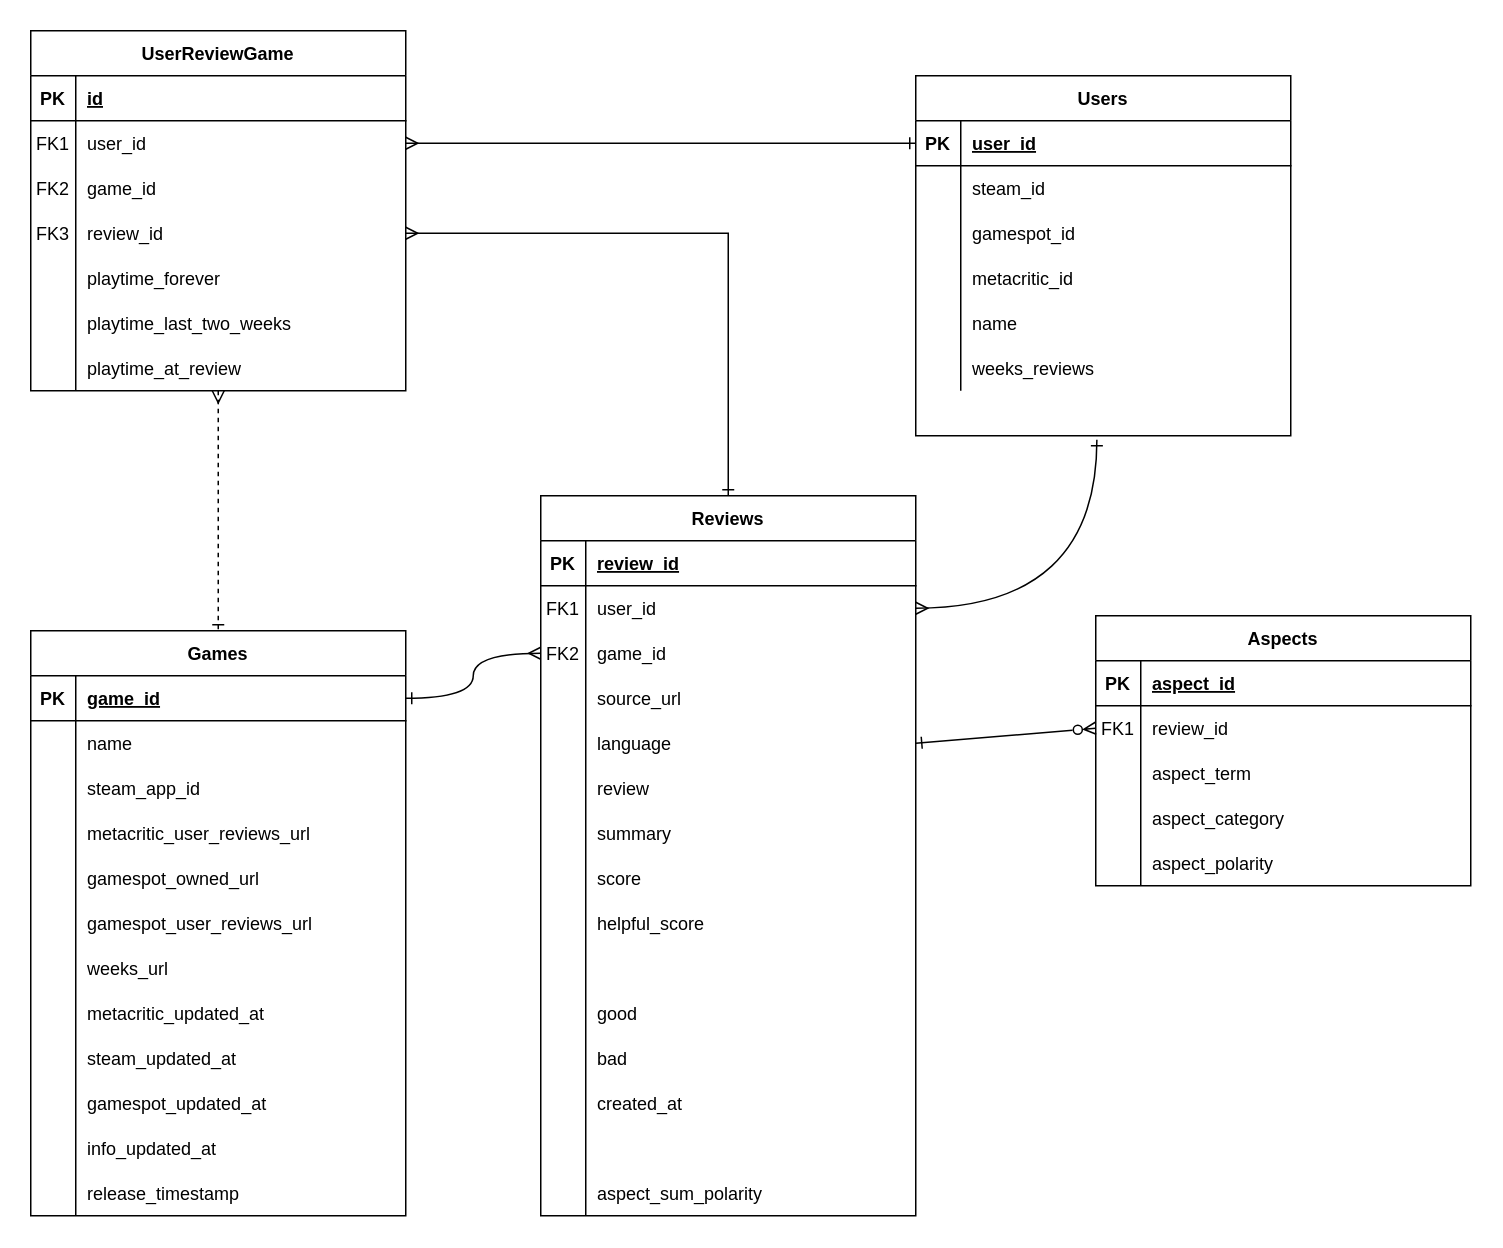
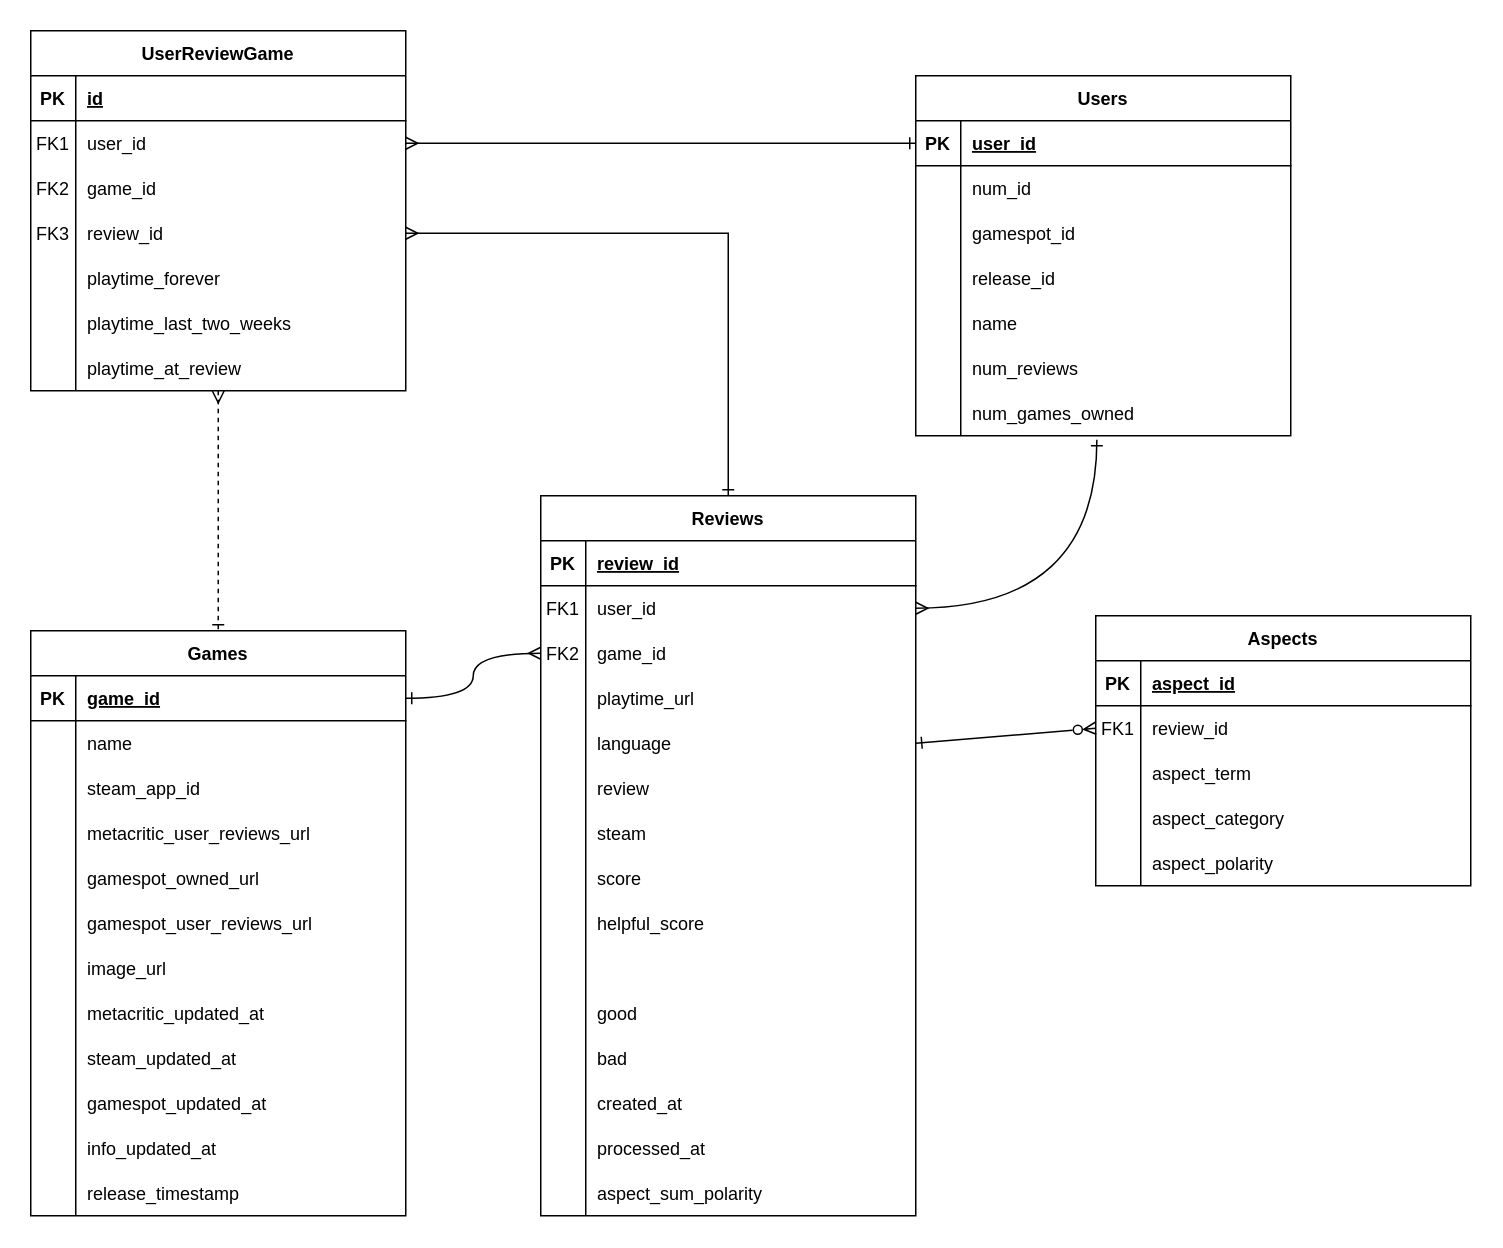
node "steam_id": label "steam_id" -> "num_id"
node "metacritic_id": label "metacritic_id" -> "release_id"
node "weeks_reviews": label "weeks_reviews" -> "num_reviews"
node "num_games_owned": added
node "source_url": label "source_url" -> "playtime_url"
node "summary": label "summary" -> "steam"
node "weeks_url": label "weeks_url" -> "image_url"
node "processed_at": added
